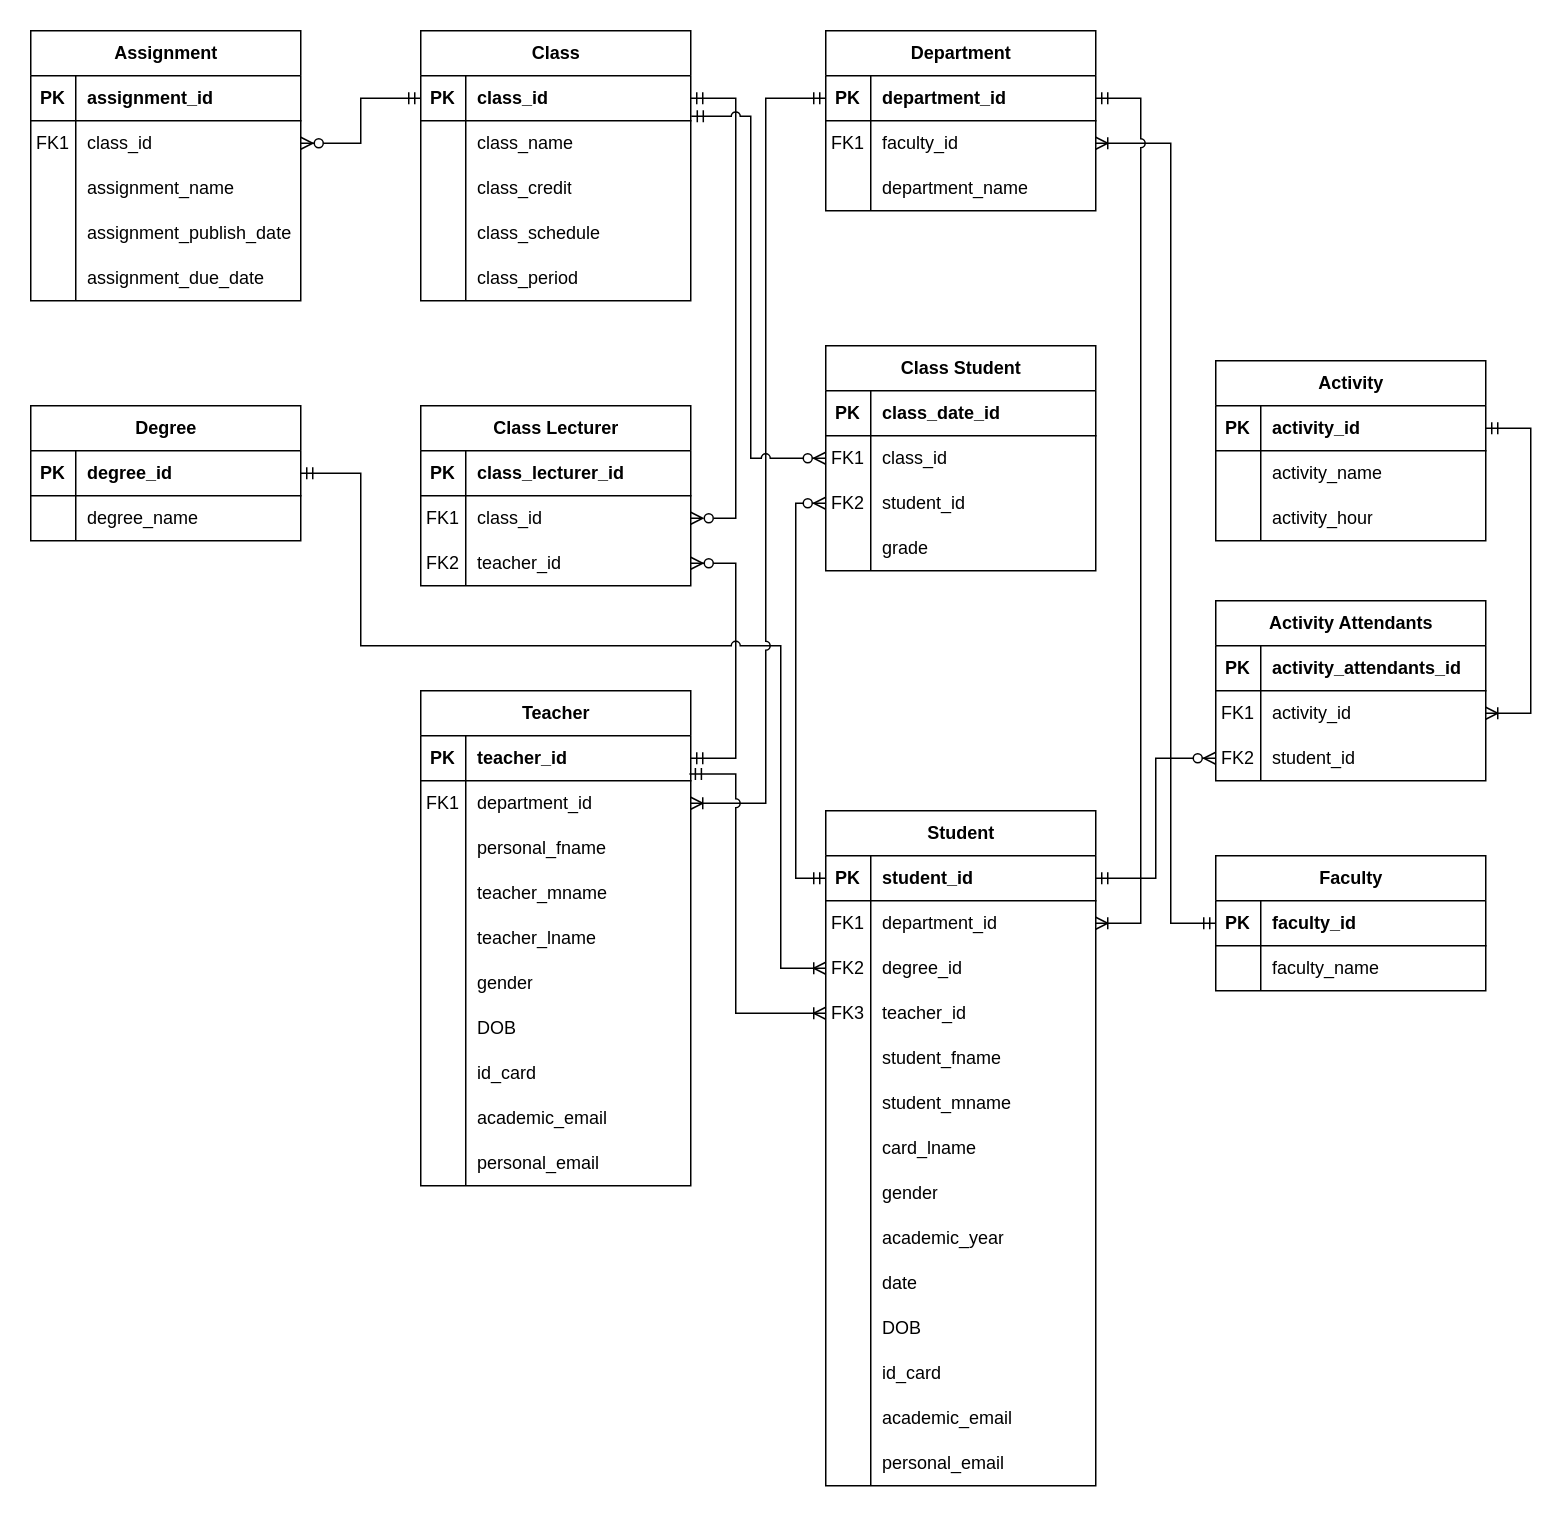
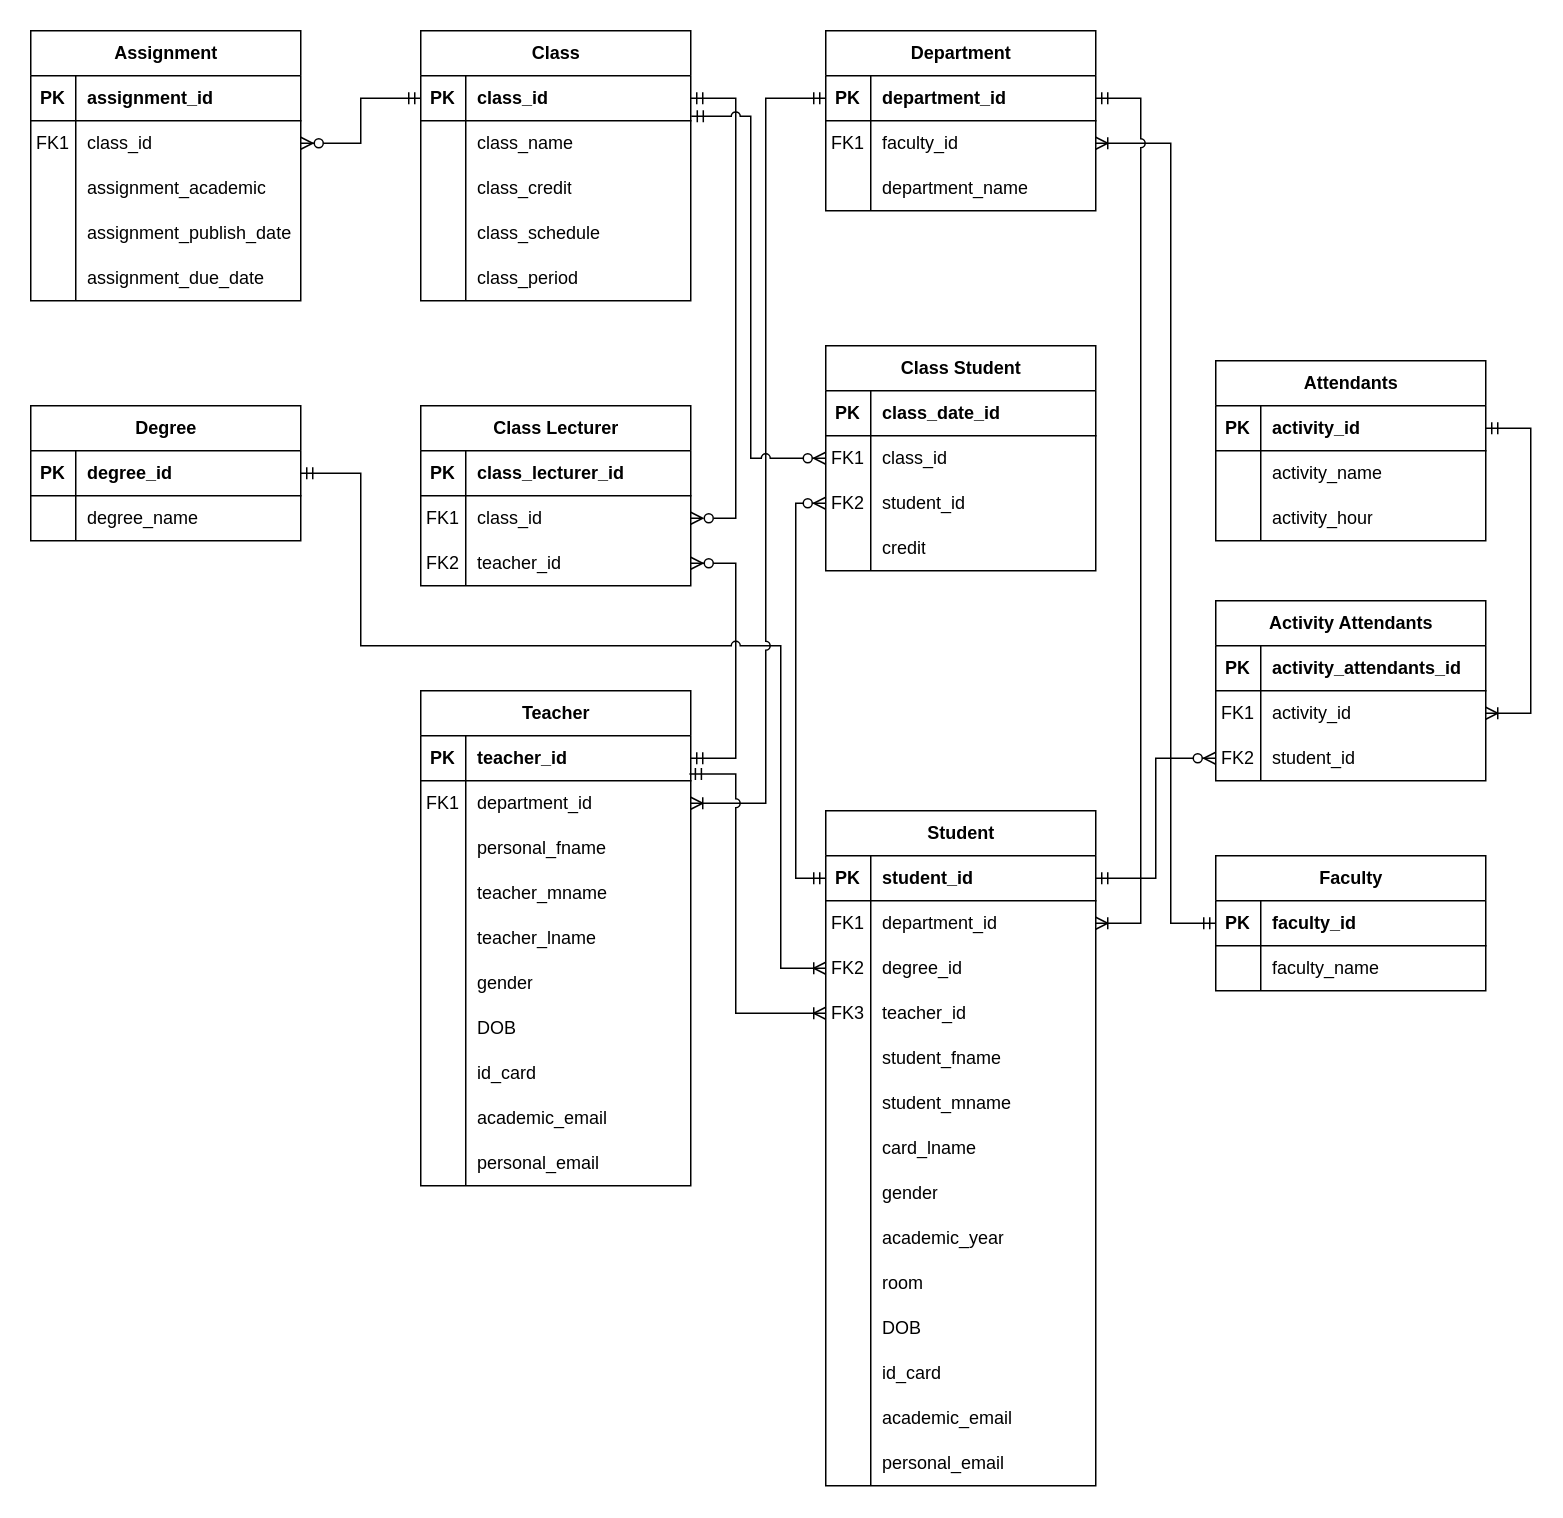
node "assignment_name": label "assignment_name" -> "assignment_academic"
node "Activity": label "Activity" -> "Attendants"
node "grade": label "grade" -> "credit"
node "date": label "date" -> "room"
